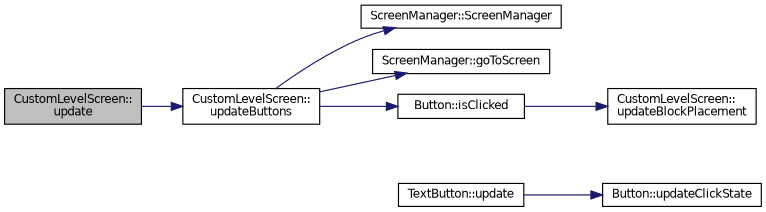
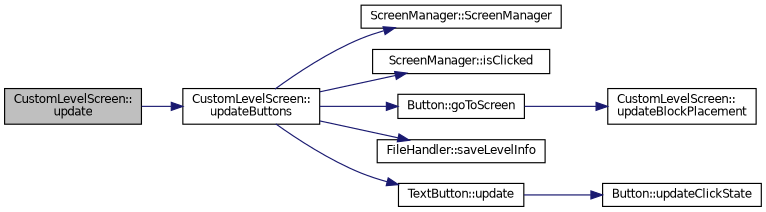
node "ScreenManager::goToScreen": label "ScreenManager::goToScreen" -> "ScreenManager::isClicked"
node "Button::isClicked": label "Button::isClicked" -> "Button::goToScreen"
node "FileHandler::saveLevelInfo": added
edge "CustomLevelScreen:: updateButtons" -> "TextButton::update": added
